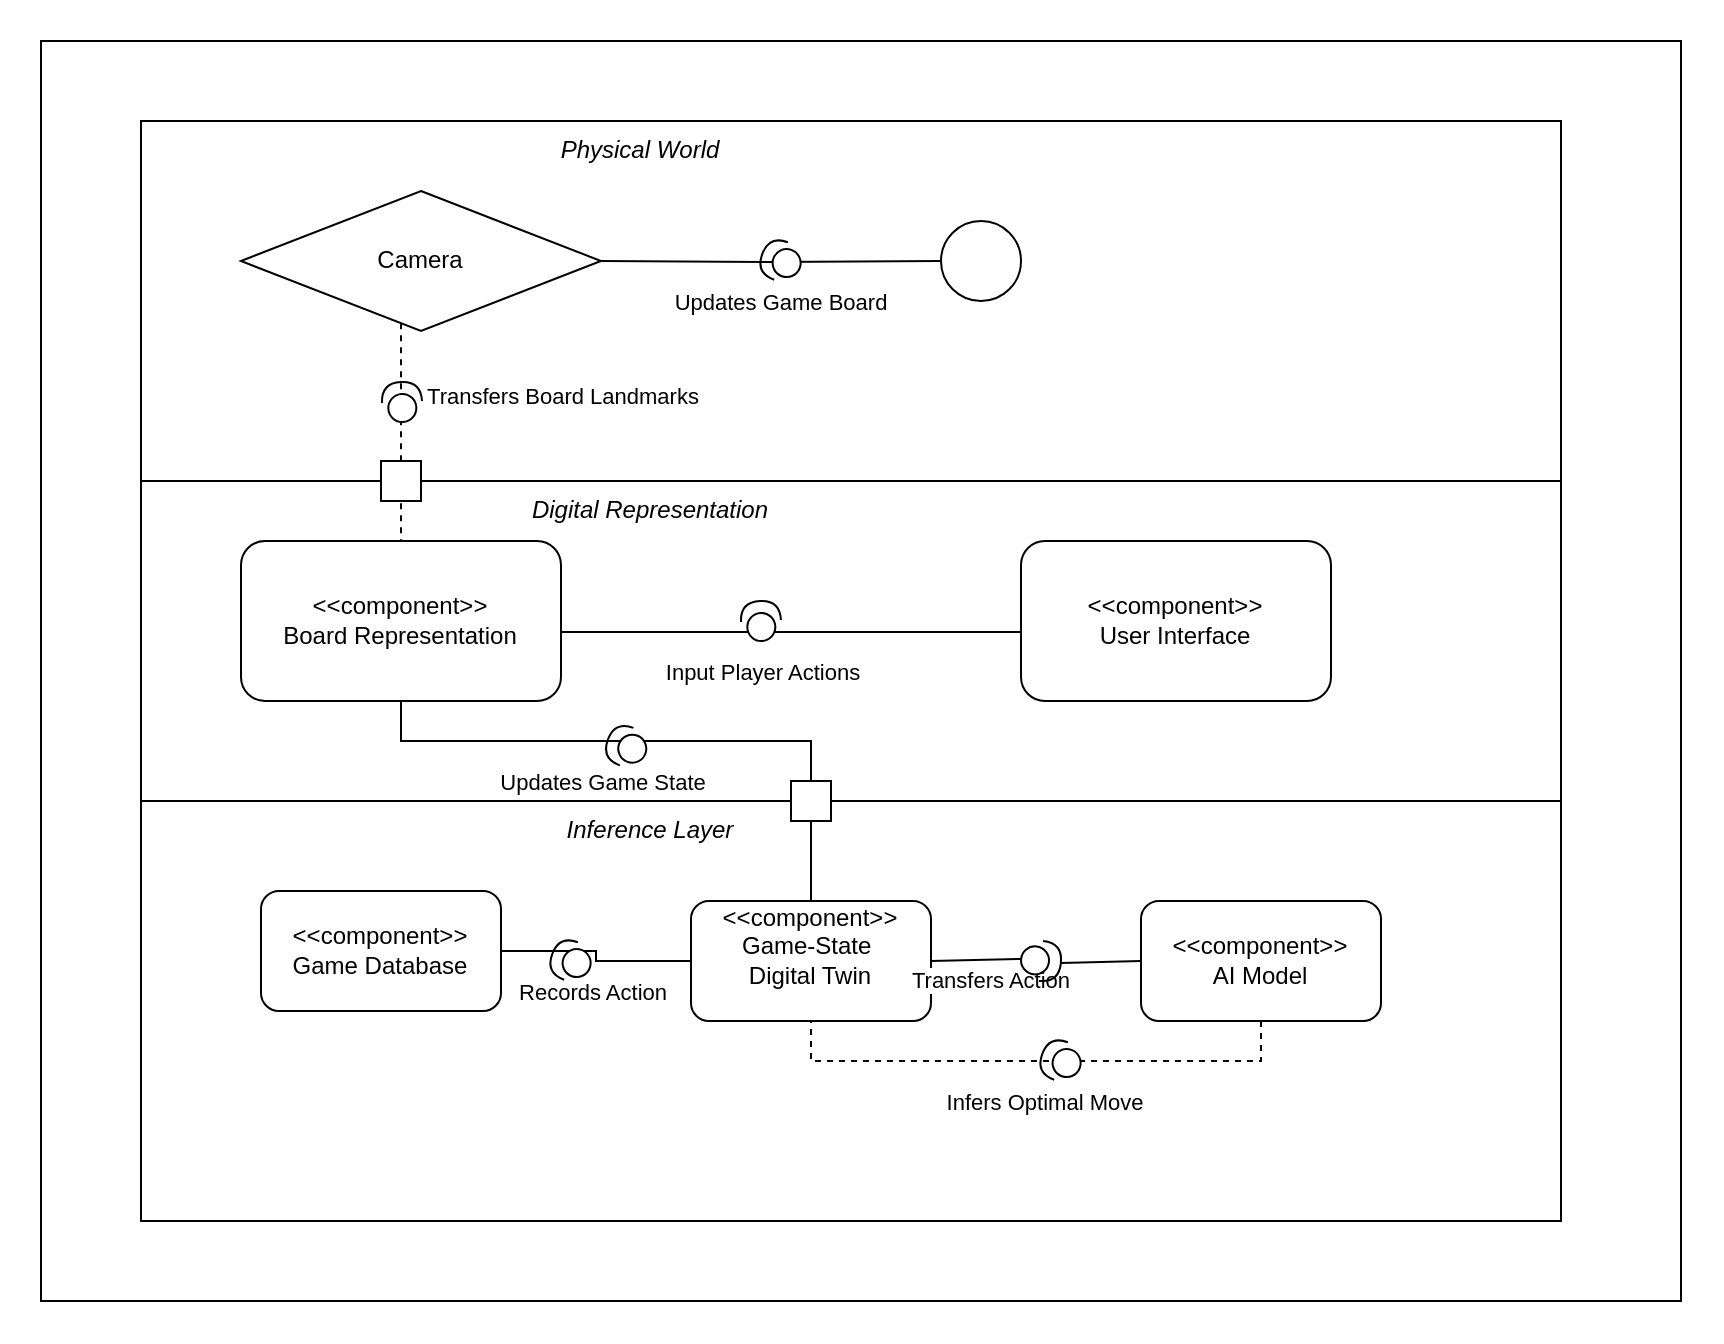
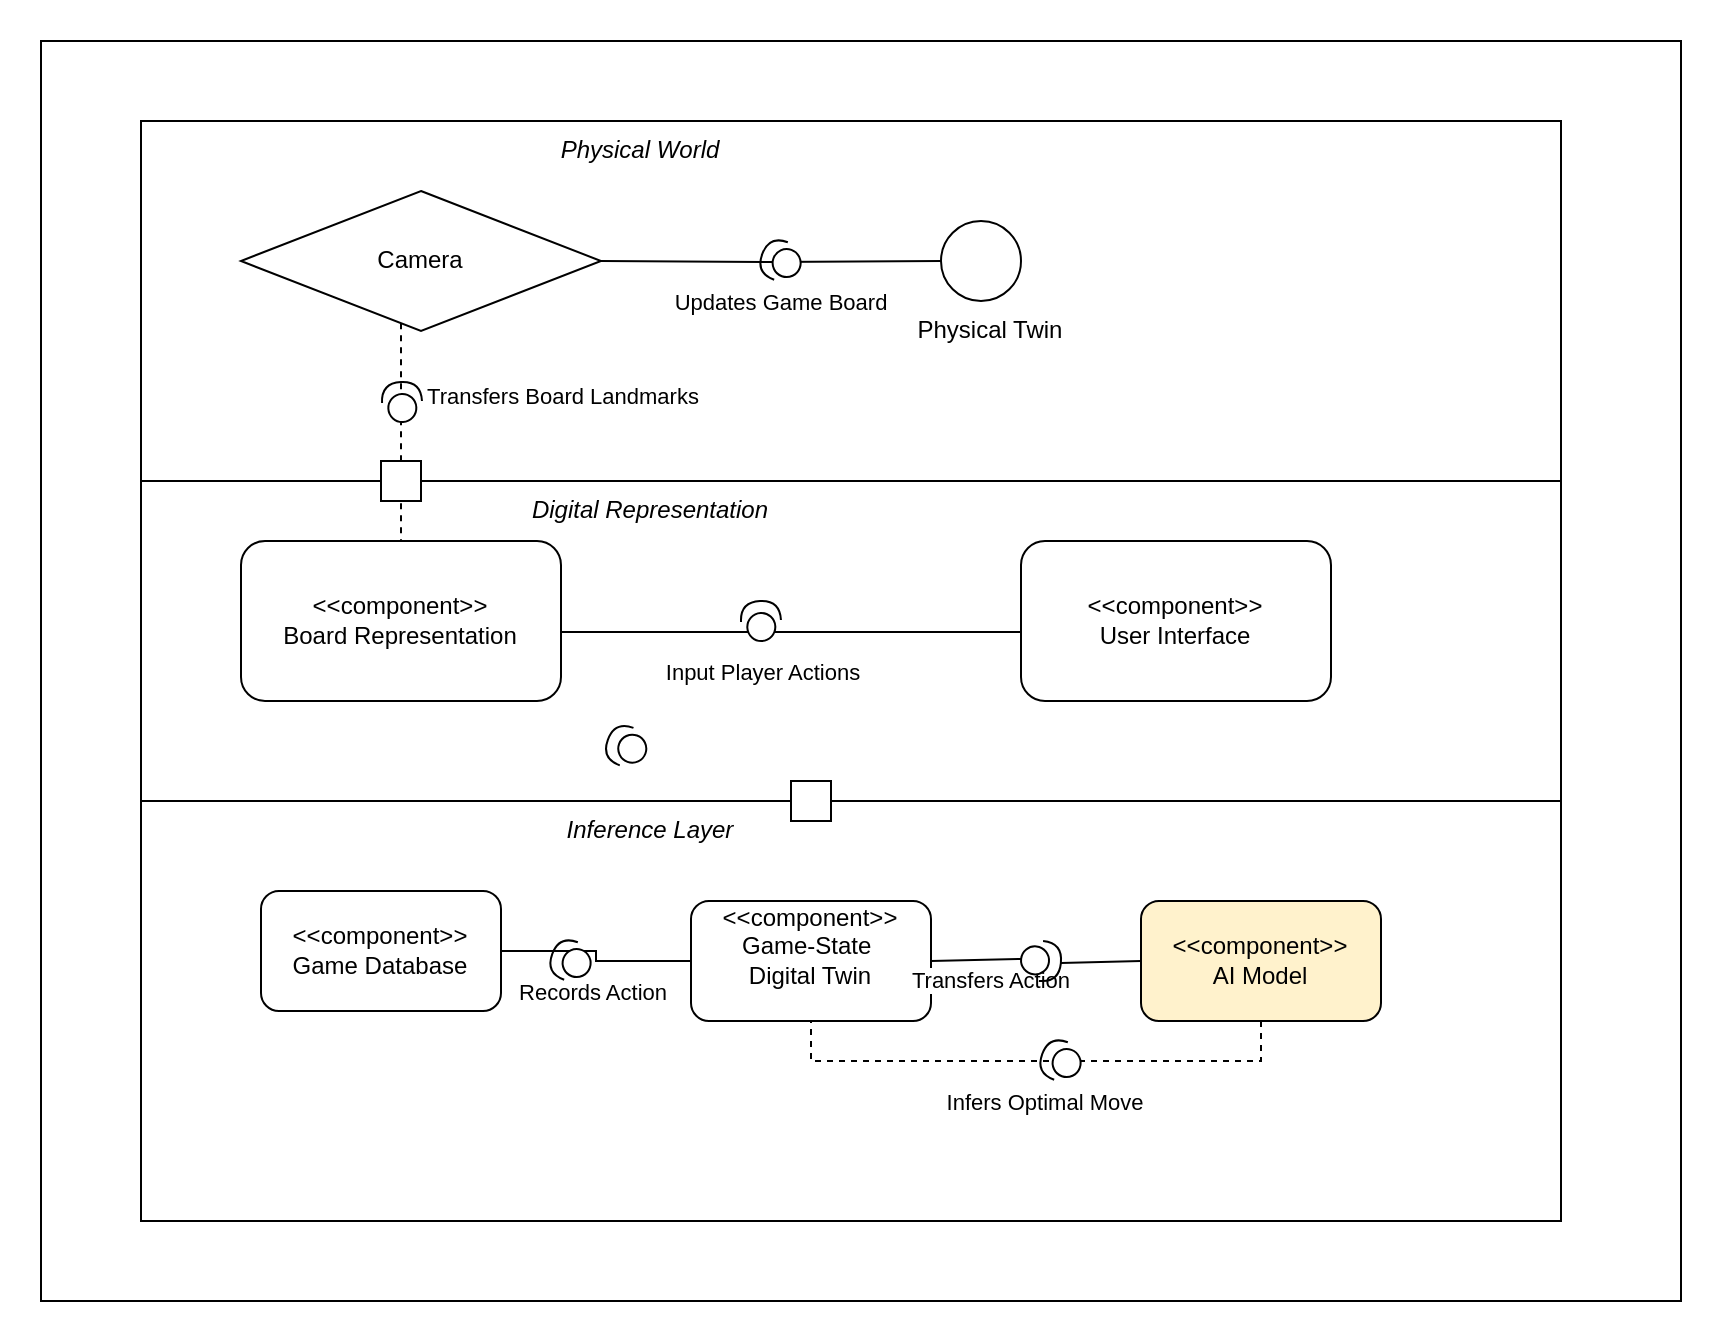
node "Physical Twin": added
edge "<<component>> Board Representation" -- "<<component>> Game-State Digital Twin": removed, label "Updates Game State"
node "<<component>> AI Model": fillcolor #ffffff -> #fff2cc
